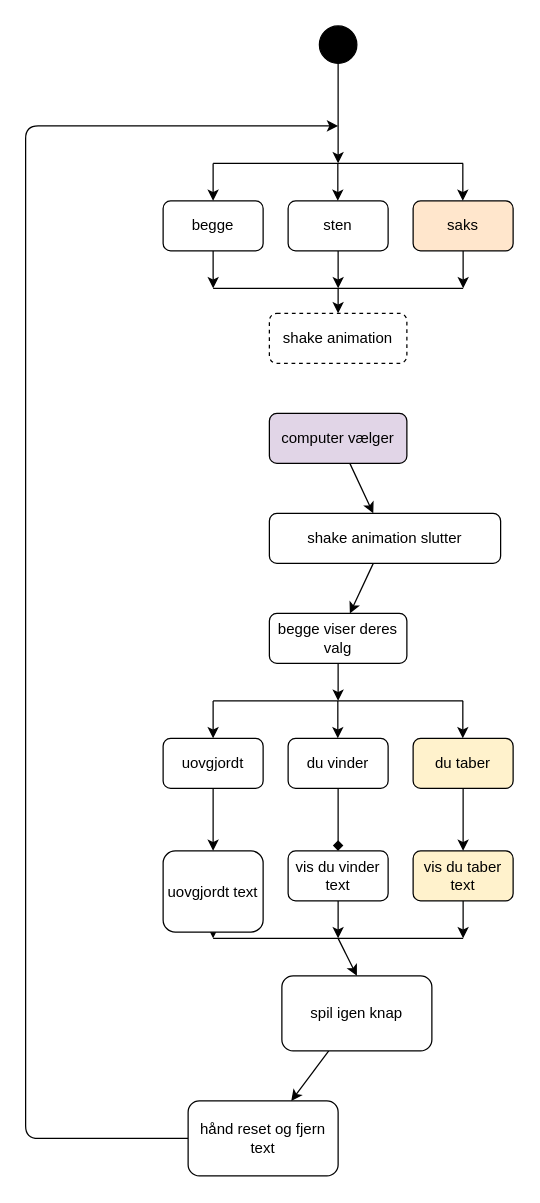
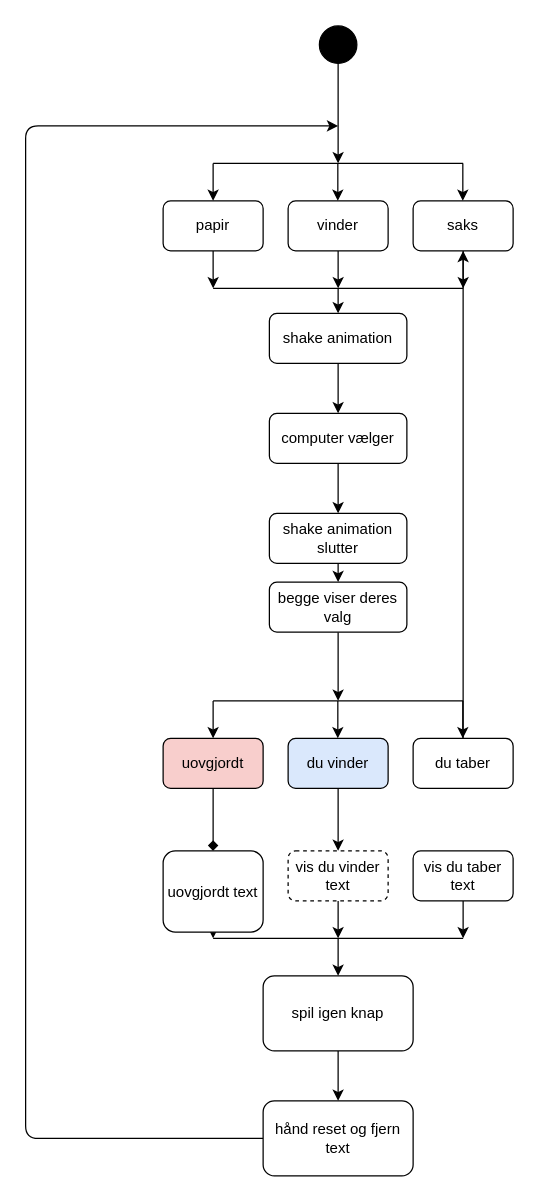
node "begge": label "begge" -> "papir"
node "sten": label "sten" -> "vinder"
node "saks": fillcolor #ffe6cc -> #ffffff
node "shake animation": style dashed -> solid
edge "shake animation" -> "computer vælger": added
node "computer vælger": fillcolor #e1d5e7 -> #ffffff
node "shake animation slutter": size 231x50 -> 138x50
node "begge viser deres valg": moved (338, 638) -> (338, 607)
node "uovgjordt": fillcolor #ffffff -> #f8cecc
node "du vinder": fillcolor #ffffff -> #dae8fc
node "du taber": fillcolor #fff2cc -> #ffffff
edge "du taber" -> "vis du taber text": now "du taber" -> "saks"
edge "du vinder" -> "vis du vinder text": arrowhead diamond -> classic
edge "uovgjordt" -> "uovgjordt text": arrowhead classic -> diamond
node "vis du vinder text": style solid -> dashed
node "vis du taber text": fillcolor #fff2cc -> #ffffff
node "spil igen knap": moved (357, 1013) -> (338, 1013)
node "hånd reset og fjern text": moved (263, 1138) -> (338, 1138)
